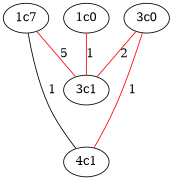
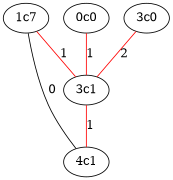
node "1c0": label "1c0" -> "0c0"
edge "1c7" -- "3c1": label "5" -> "1"
edge "1c7" -- "4c1": label "1" -> "0"
edge "3c0" -- "4c1": now "3c1" -- "4c1"
